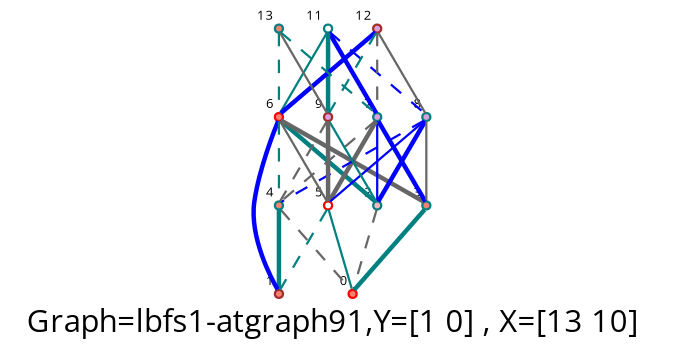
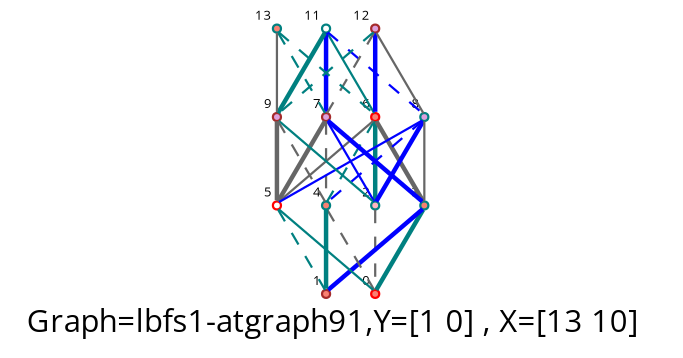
node "7": color teal -> brown
edge "6" -- "1": now "3" -- "1"
